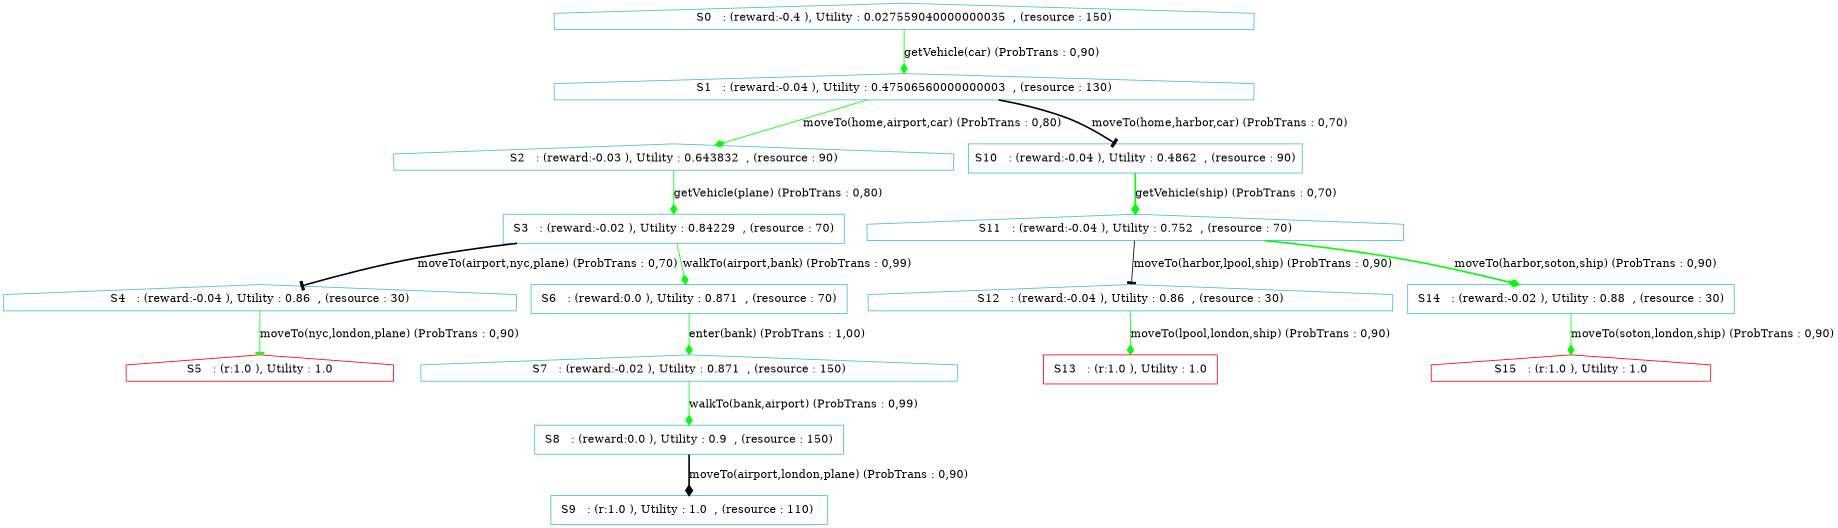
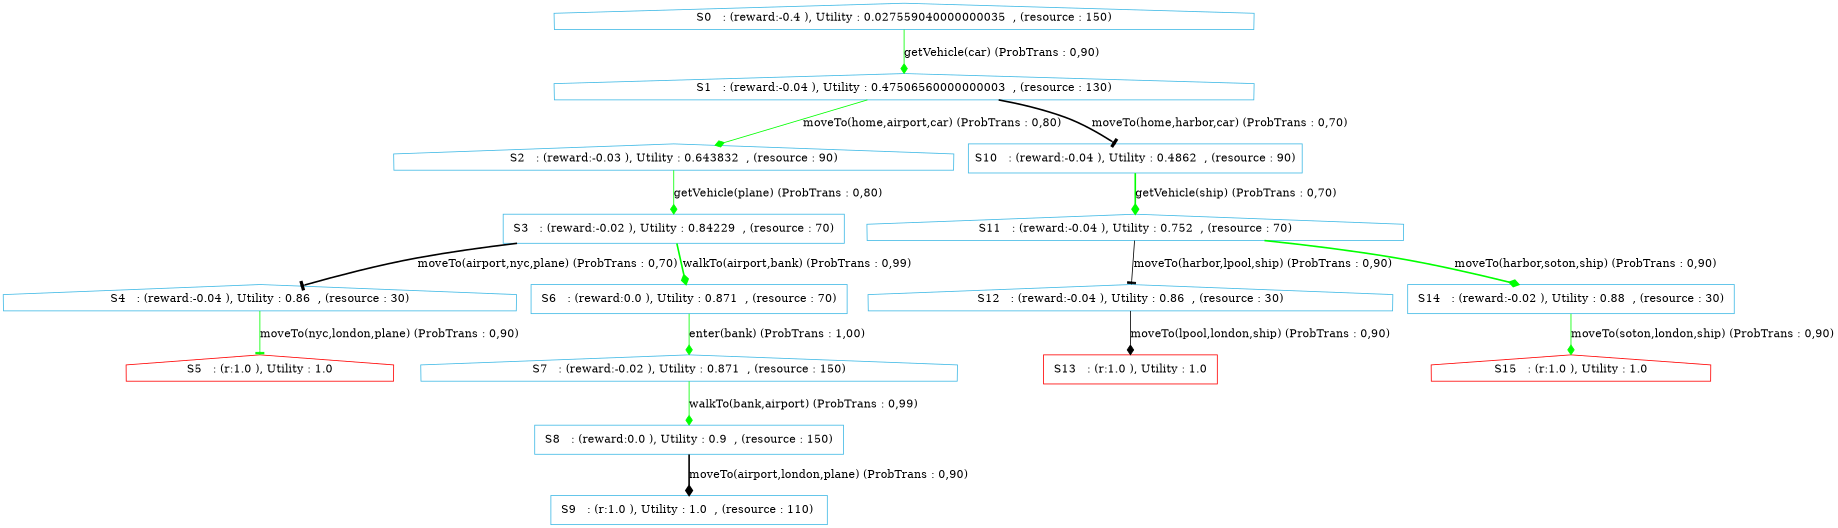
edge "S3   : (reward:-0.02 ), Utility : 0.84229  , (resource : 70)" -> "S6   : (reward:0.0 ), Utility : 0.871  , (resource : 70)": style solid -> bold
edge "S12   : (reward:-0.04 ), Utility : 0.86  , (resource : 30)" -> "S13   : (r:1.0 ), Utility : 1.0": color green -> black
